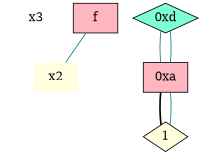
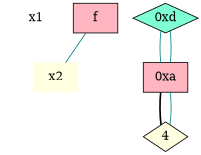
node "x3": label "x3" -> "x1"
node "1": label "1" -> "4"
